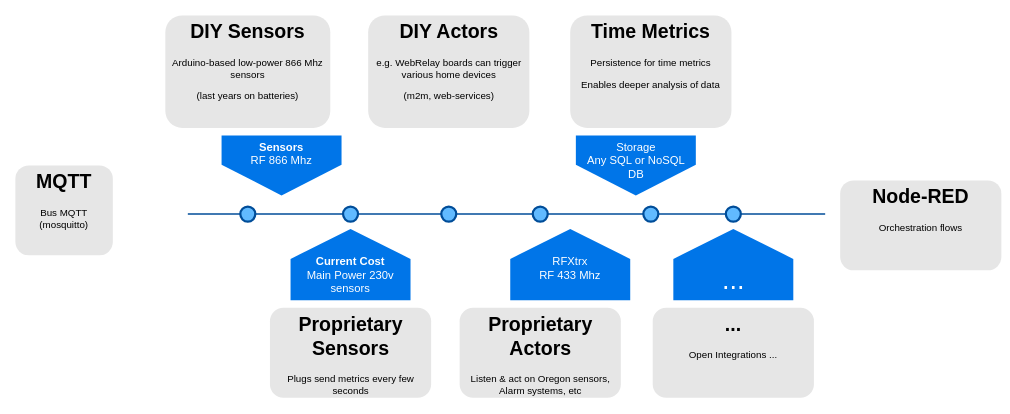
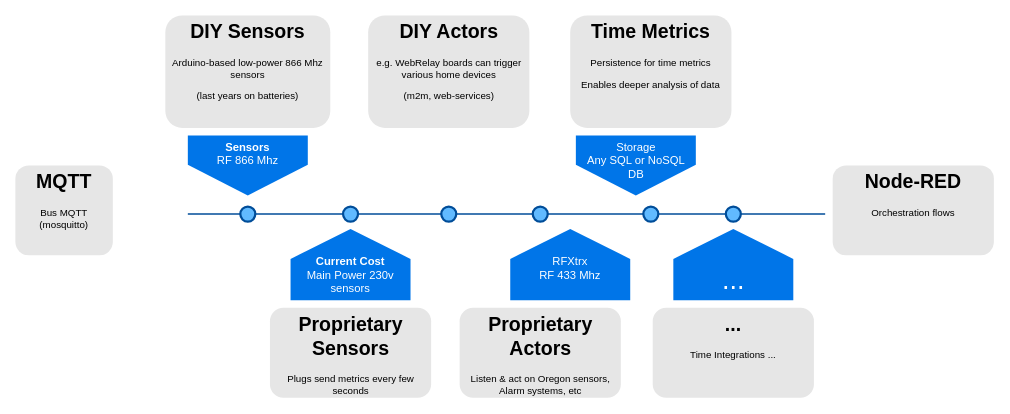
node "Sensors RF 866 Mhz": moved (282, 165) -> (248, 165)
node "Node-RED Orchestration flows": moved (921, 225) -> (914, 210)
node "...Open Integrations ...": label "...Open Integrations ..." -> "...Time Integrations ..."
